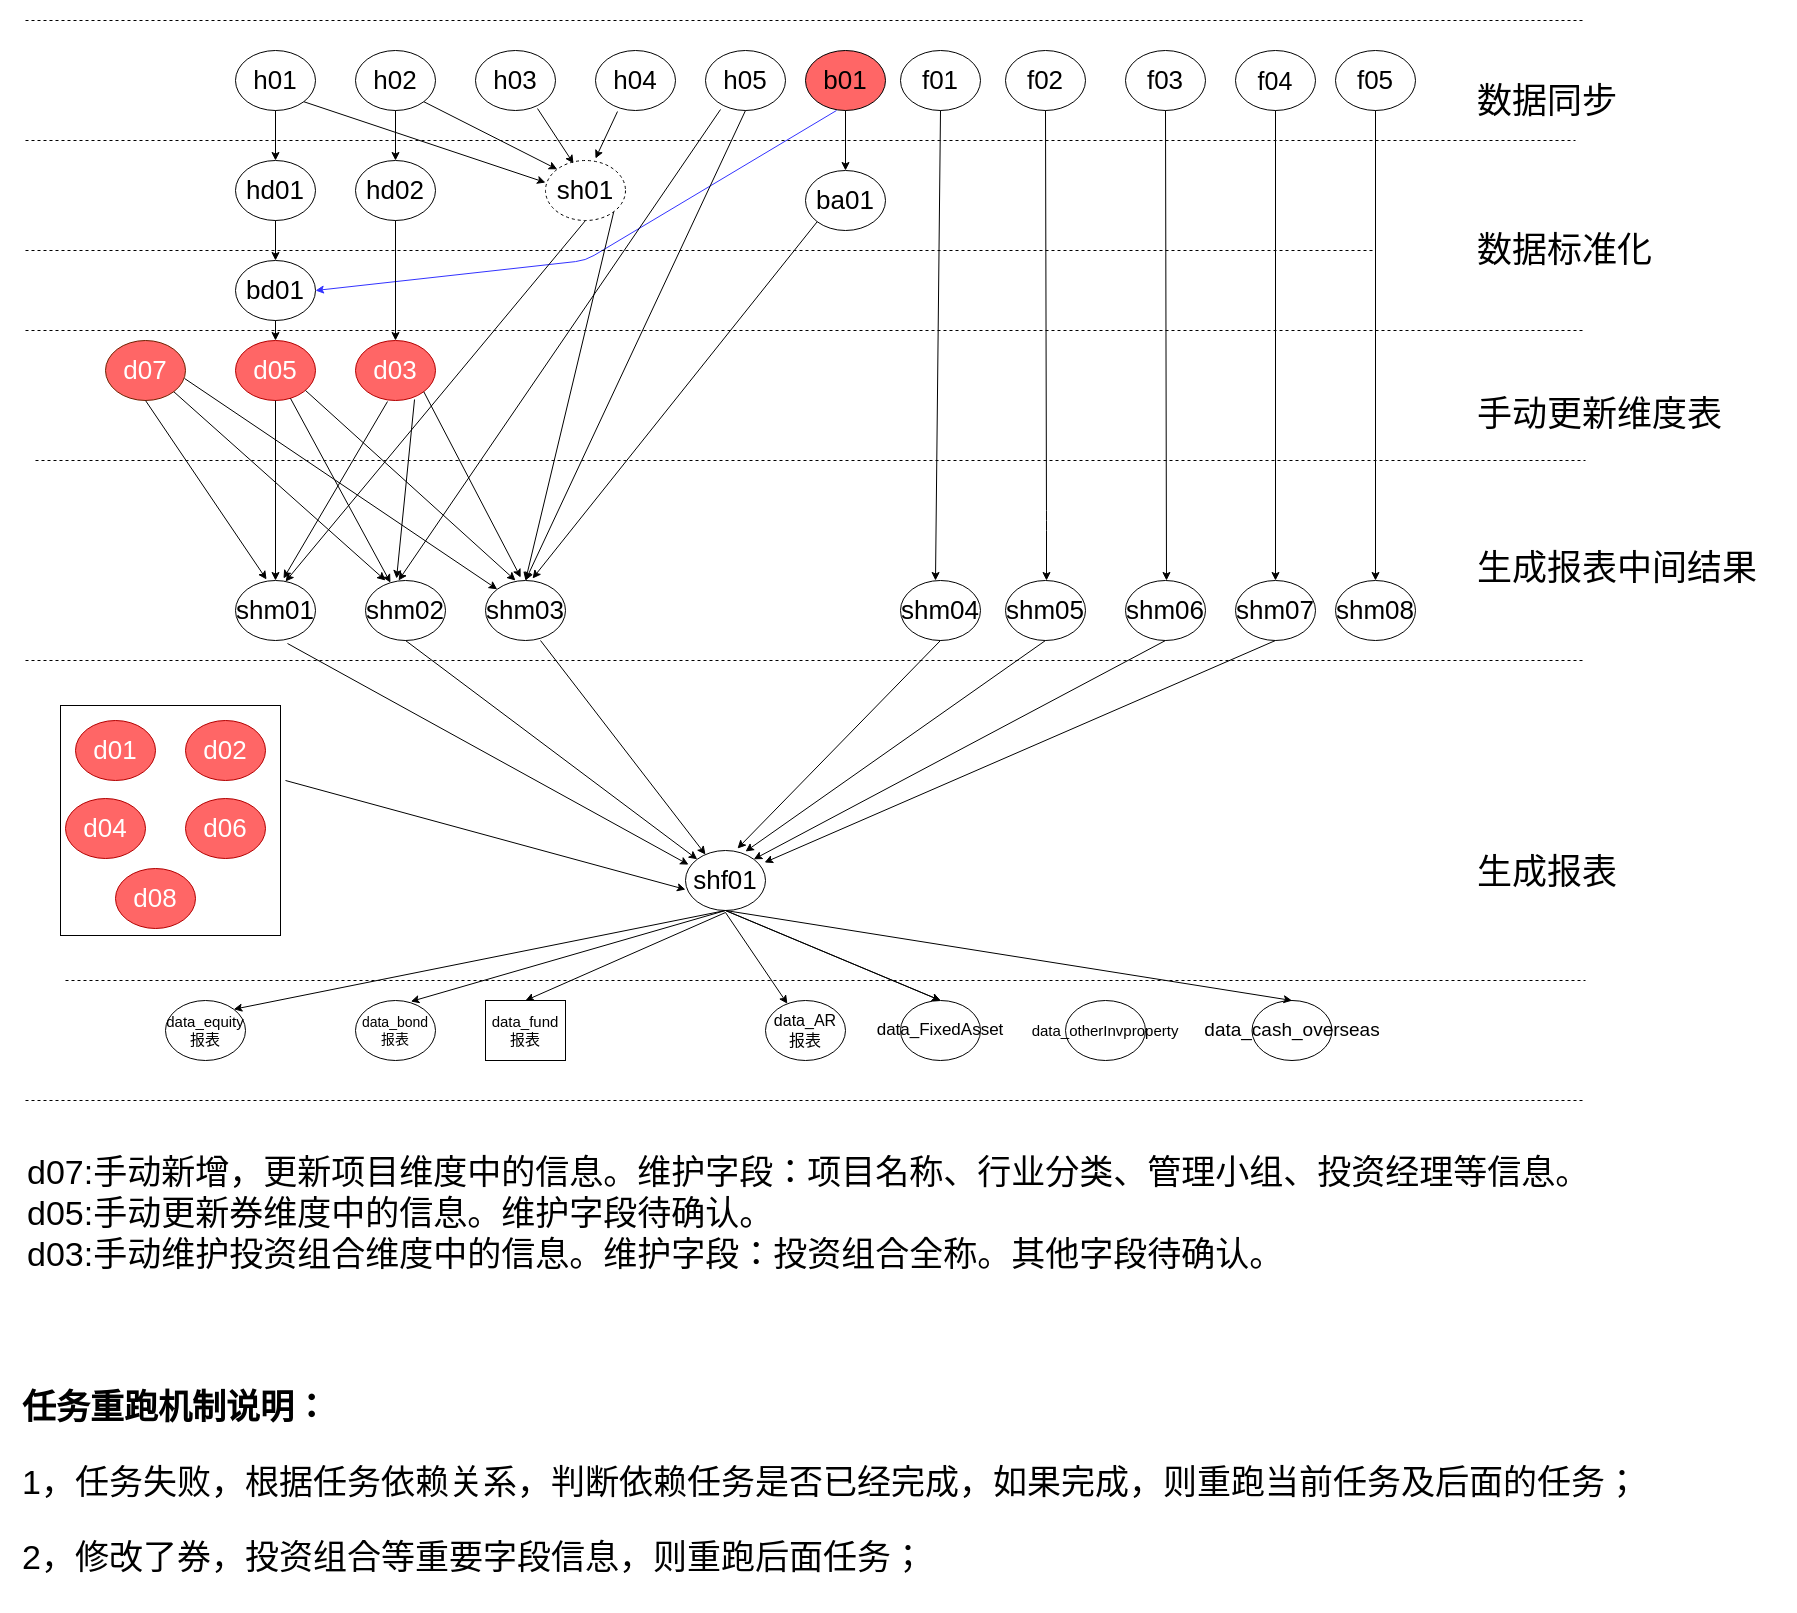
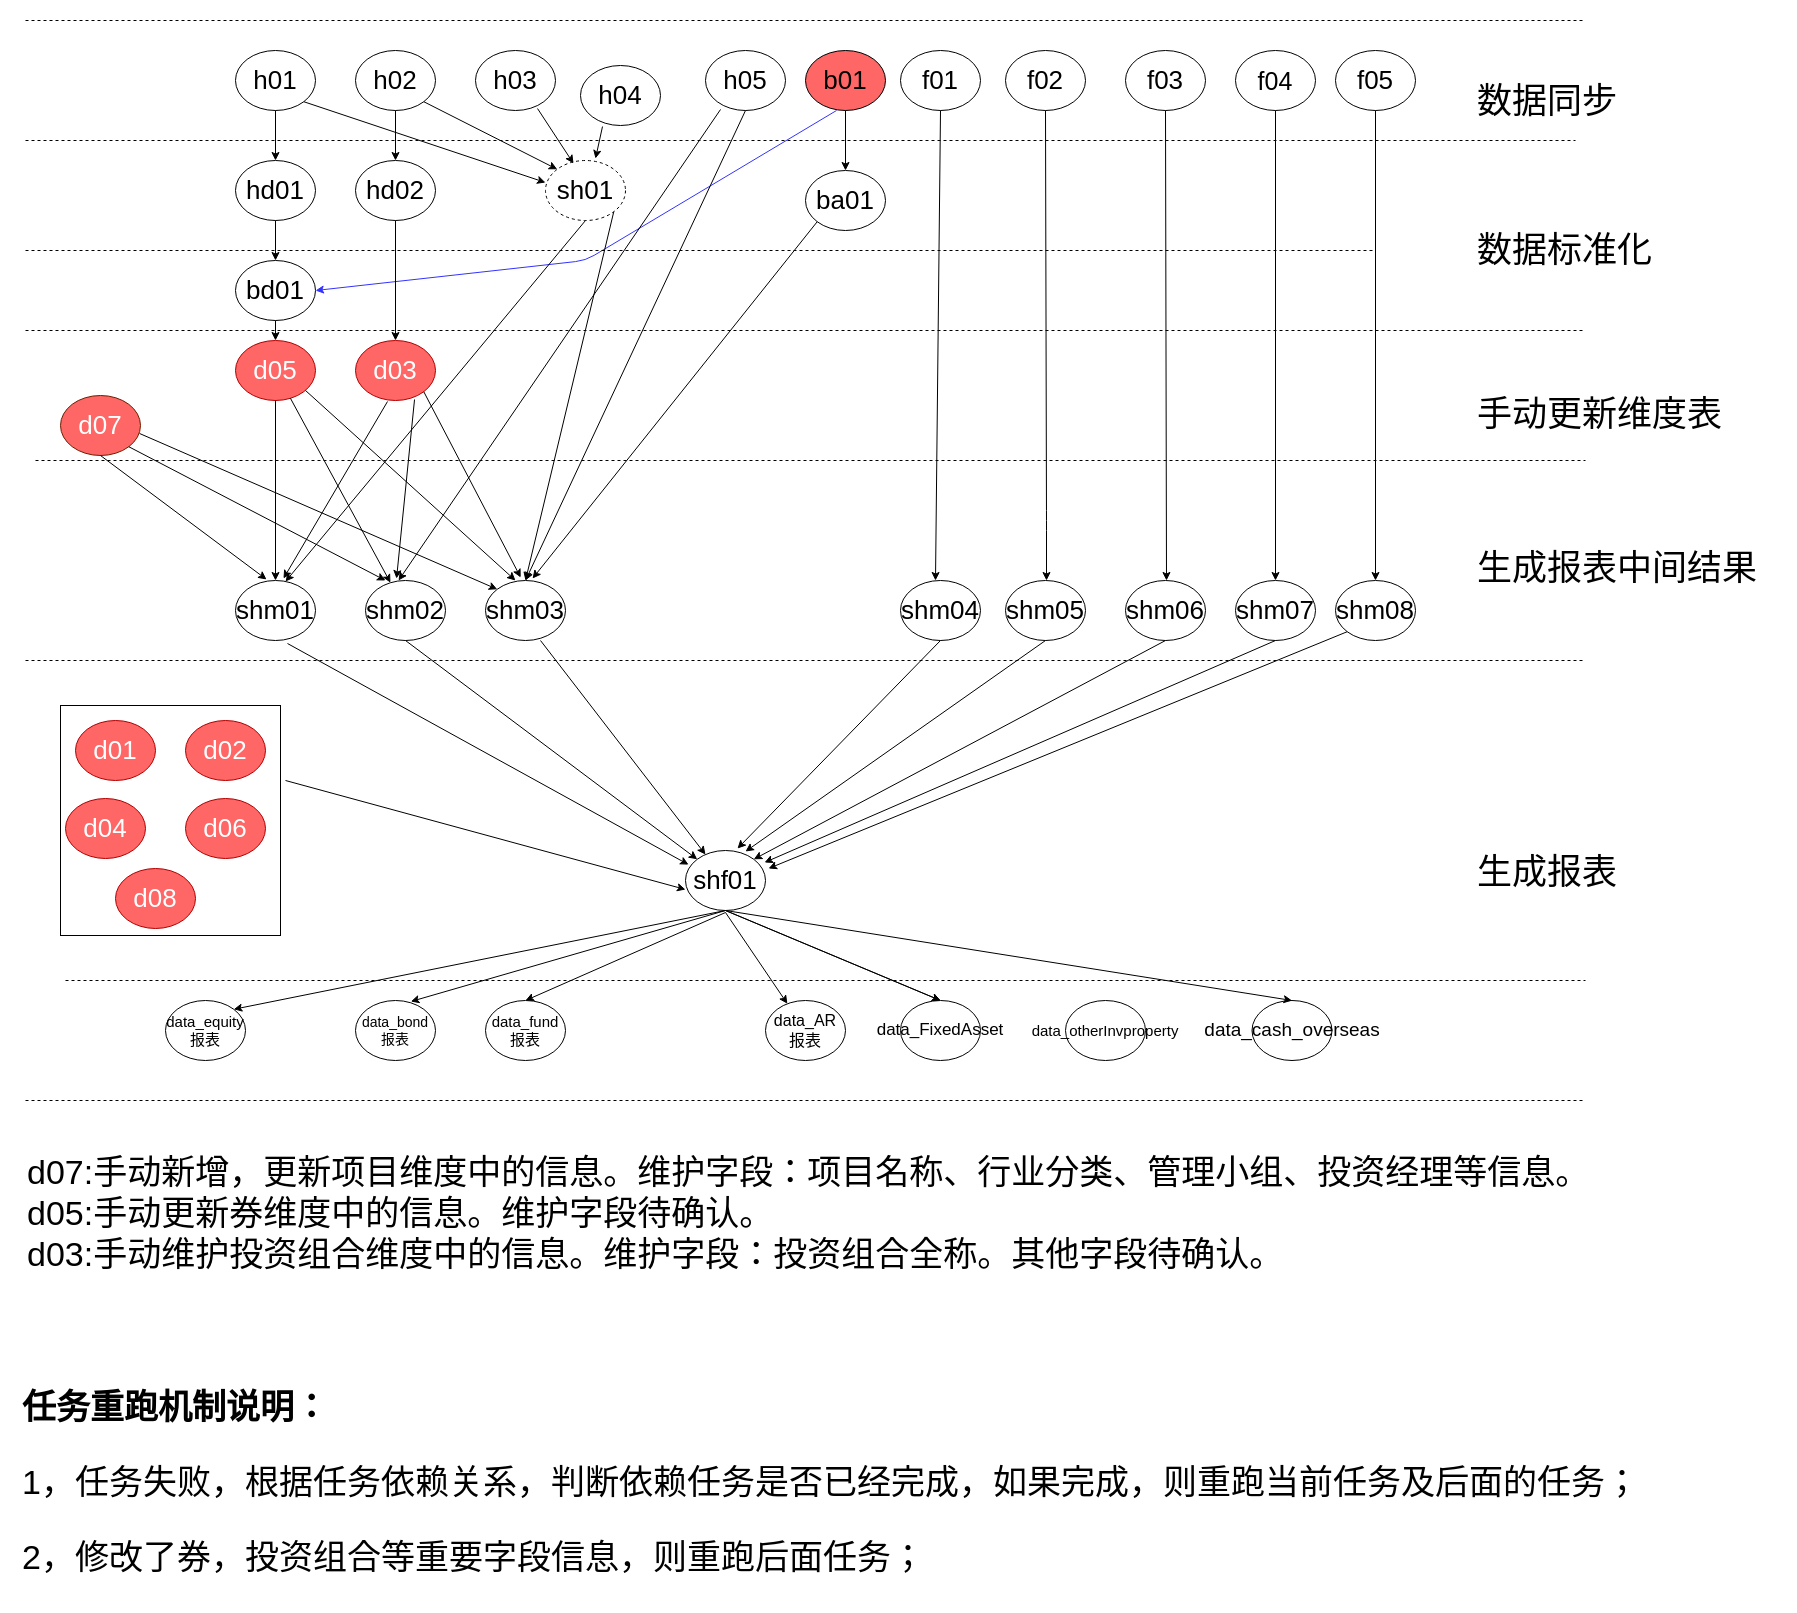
node "h04": moved (636, 81) -> (621, 96)
node "d07": moved (146, 371) -> (101, 426)
edge "shm08" -> "shf01": added
node "data_fund报表": shape rectangle -> ellipse
